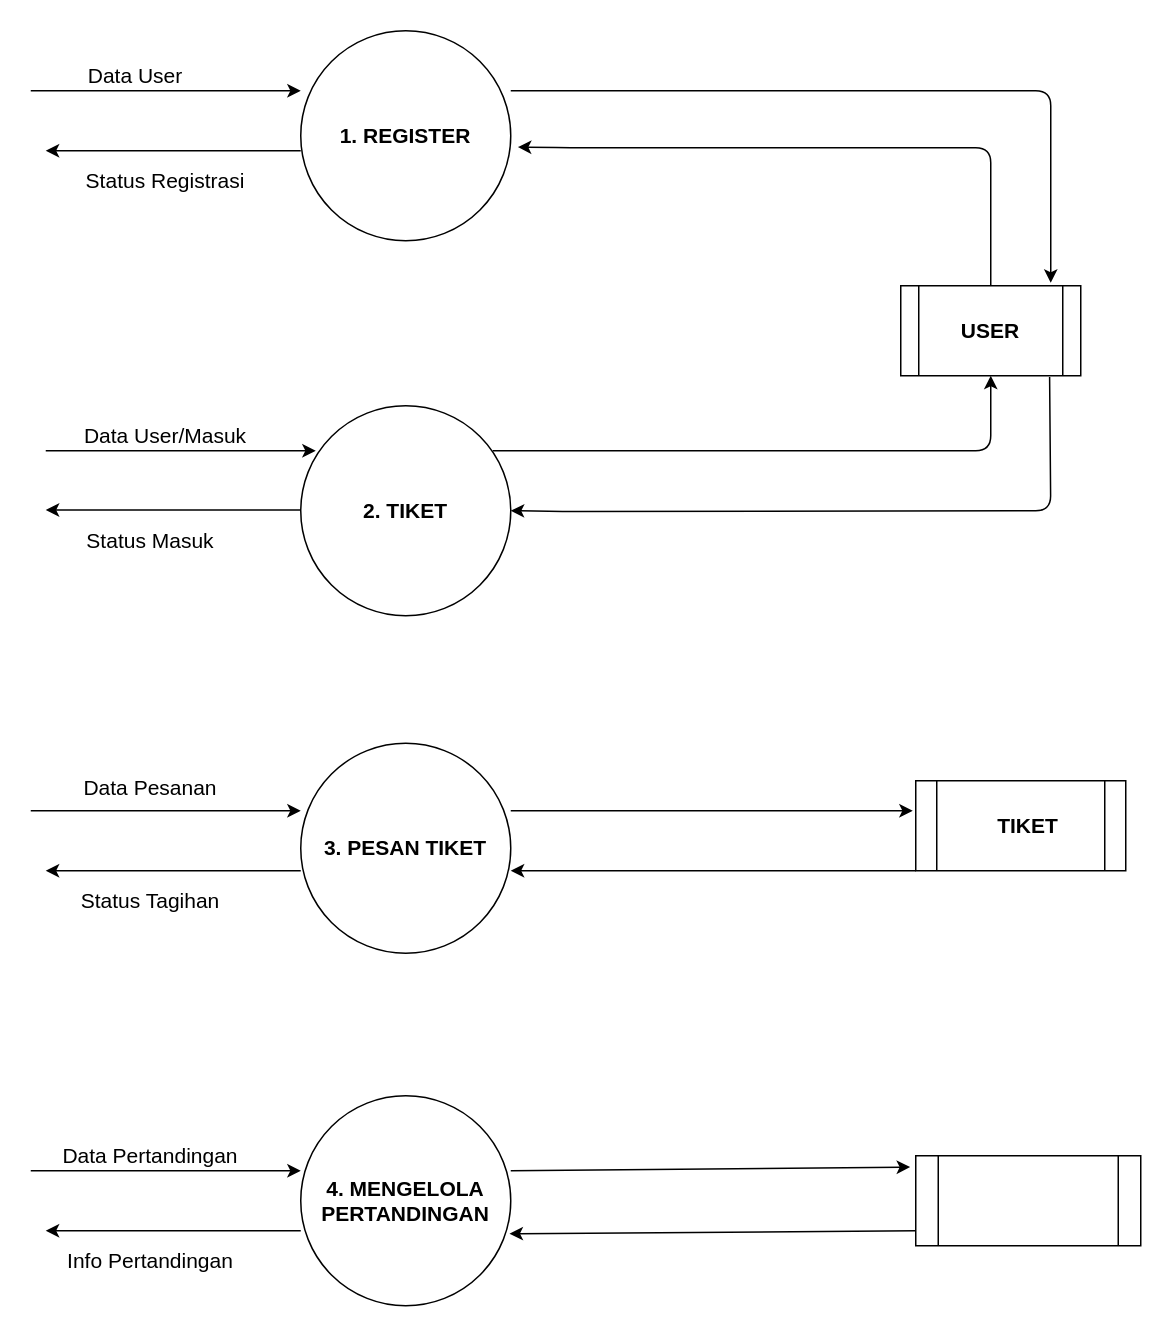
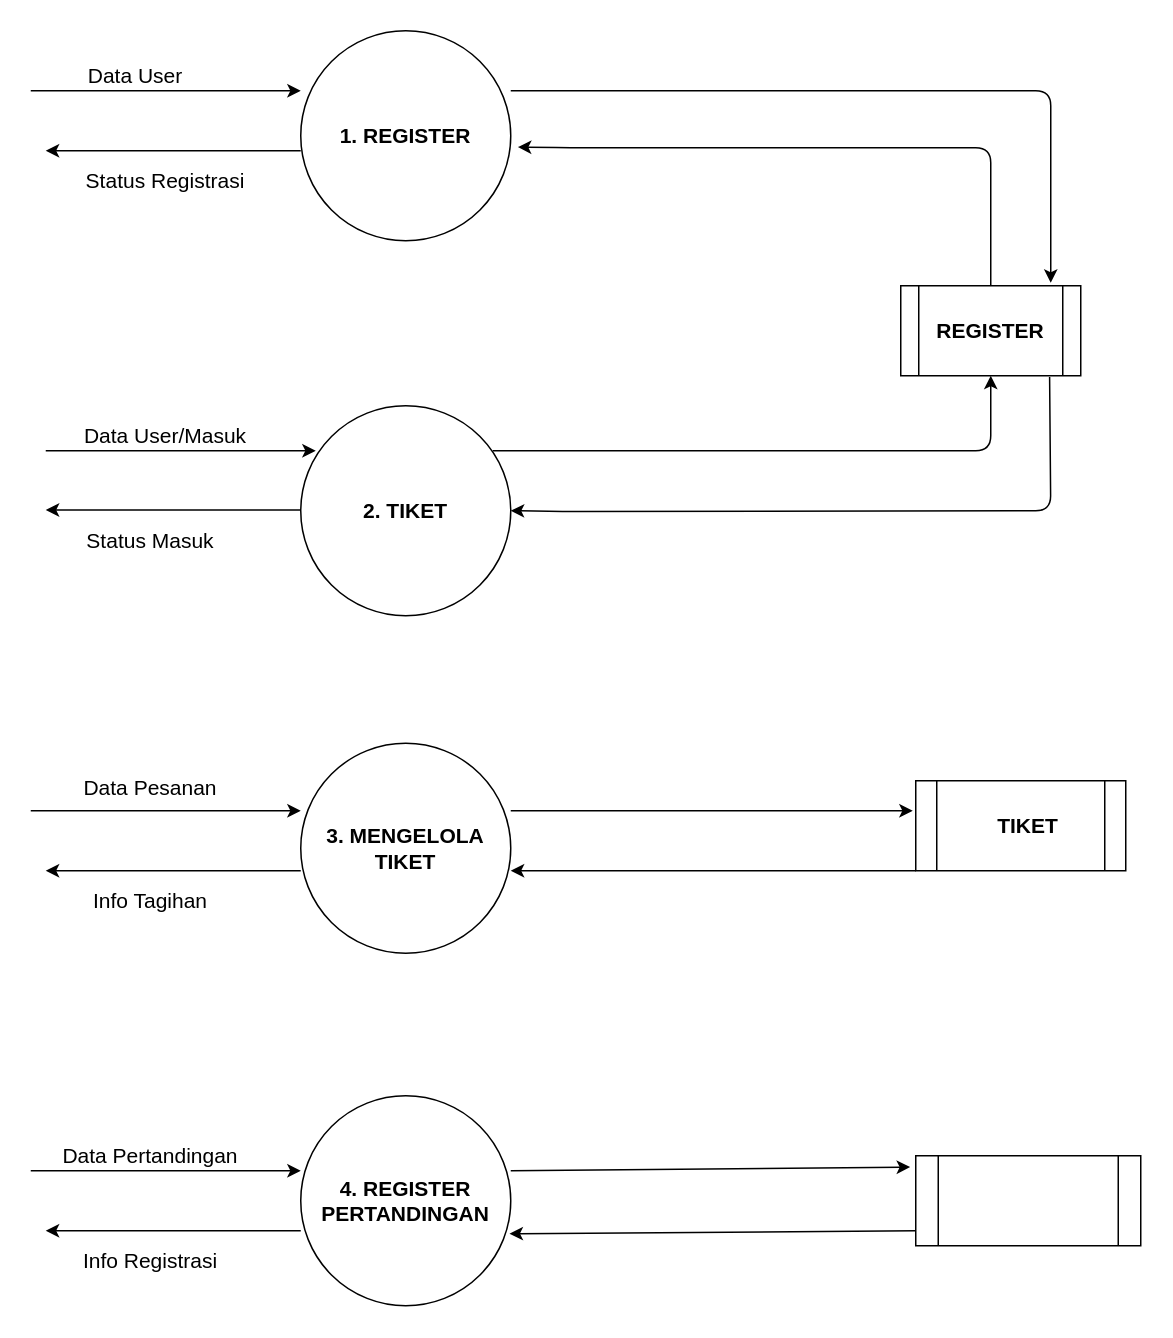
node "USER": label "USER" -> "REGISTER"
node "3. PESAN TIKET": label "3. PESAN TIKET" -> "3. MENGELOLA TIKET"
node "Status Tagihan": label "Status Tagihan" -> "Info Tagihan"
node "4. MENGELOLA PERTANDINGAN": label "4. MENGELOLA PERTANDINGAN" -> "4. REGISTER PERTANDINGAN"
node "Info Pertandingan": label "Info Pertandingan" -> "Info Registrasi"
